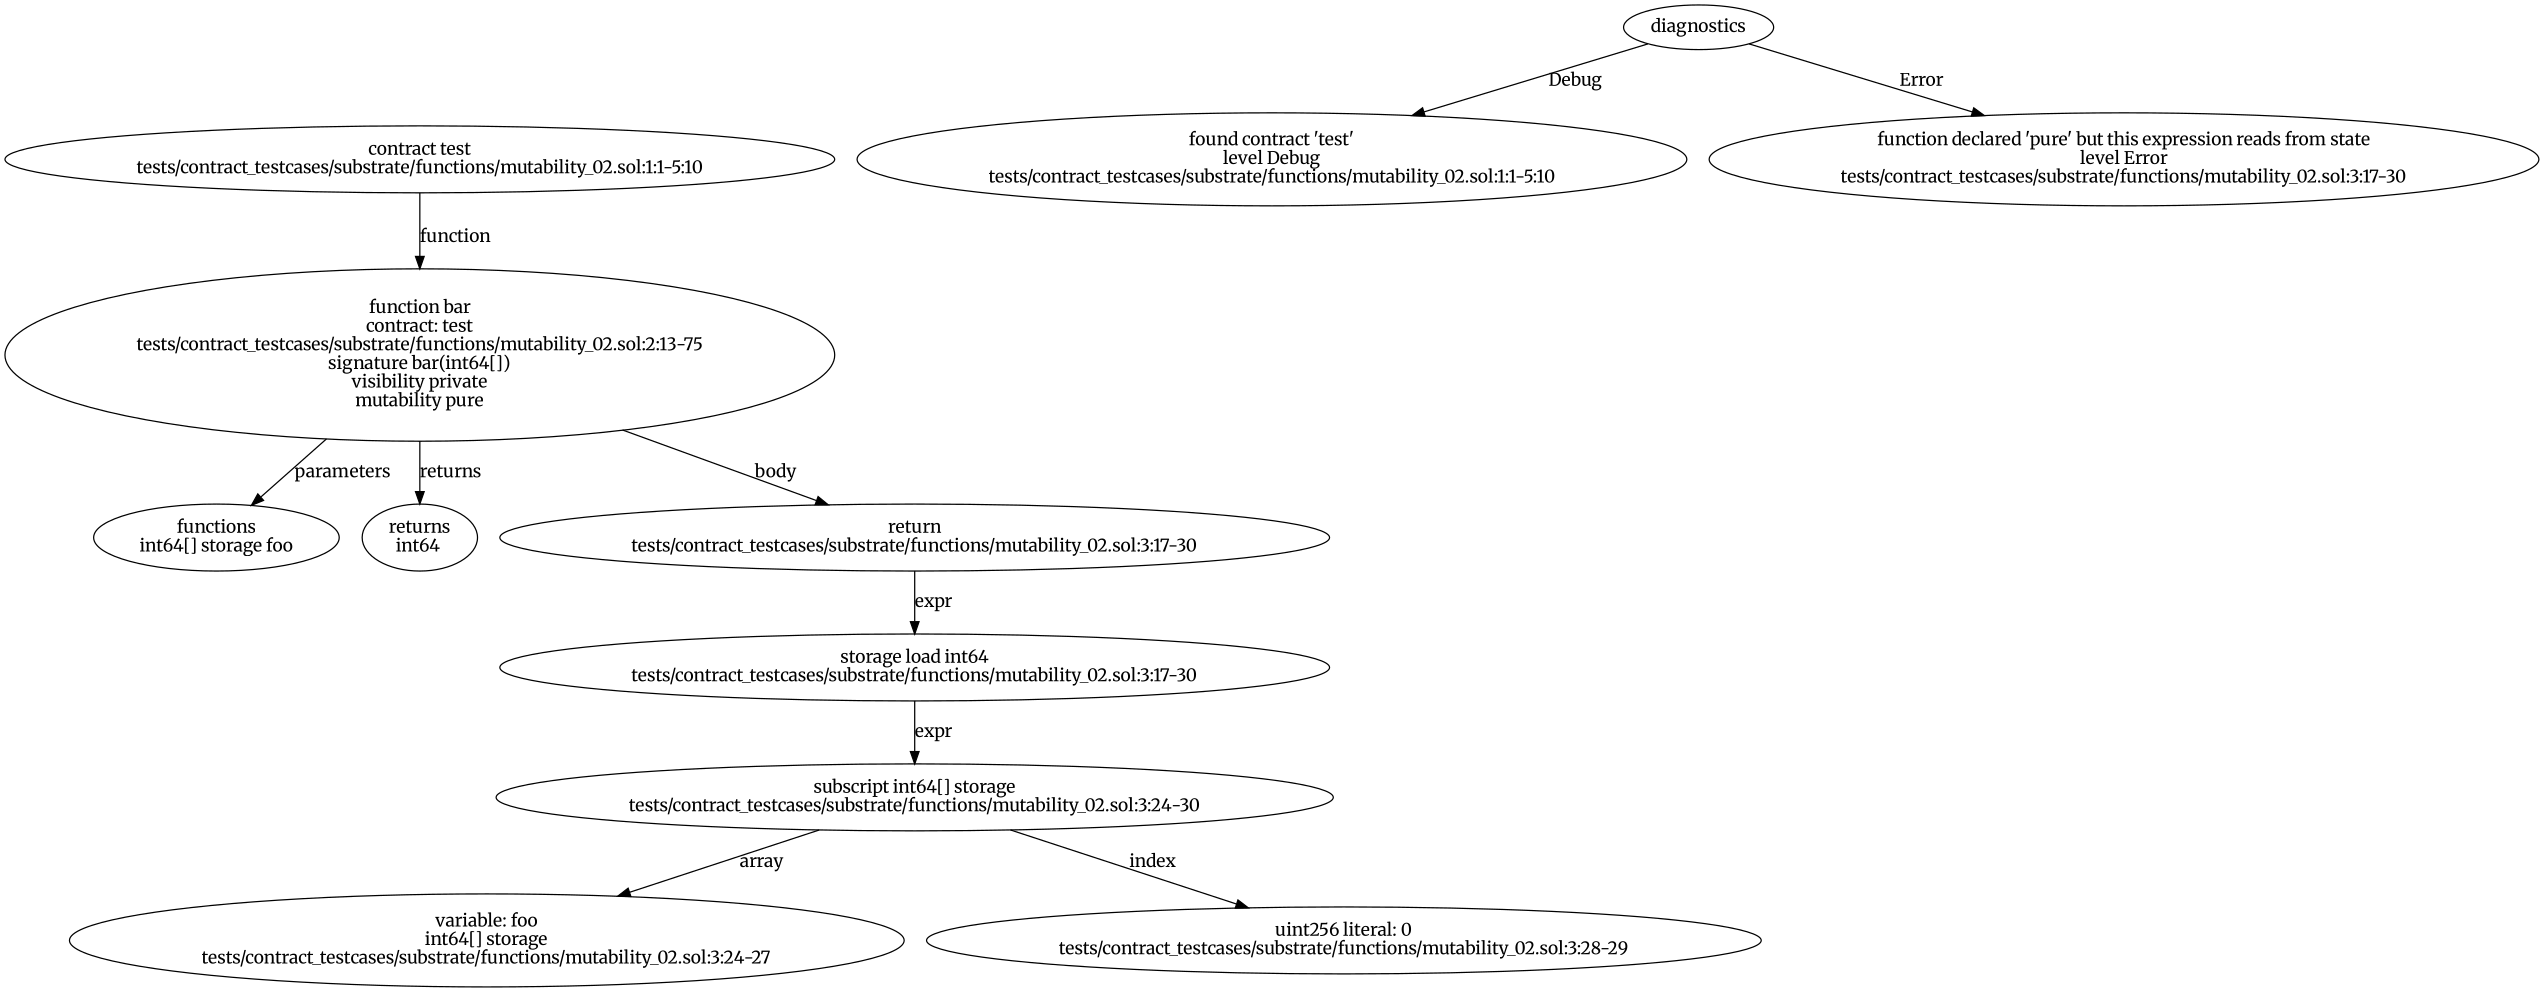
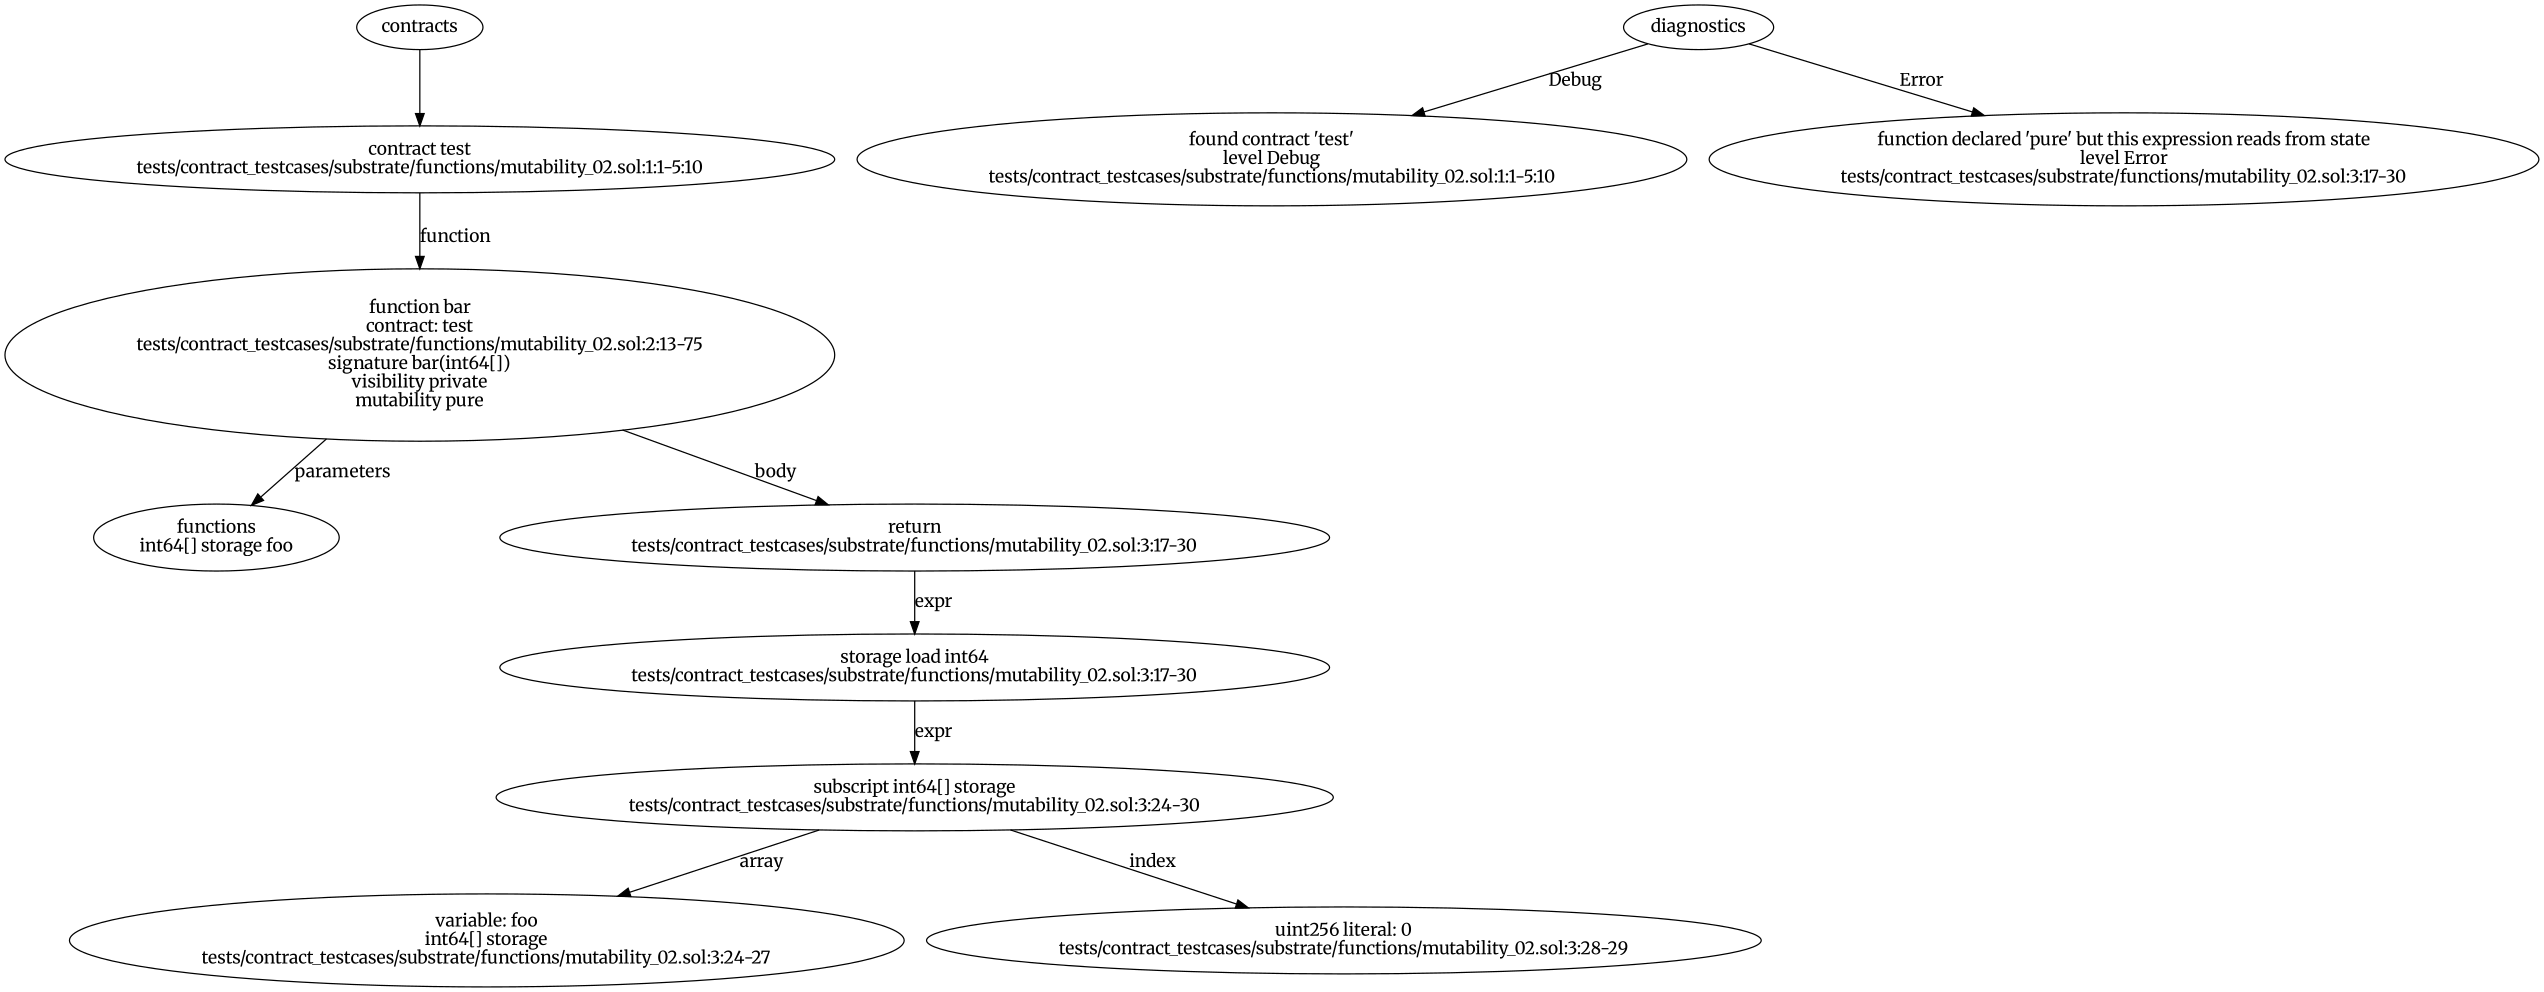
node "contracts": added
node "returns int64": removed
